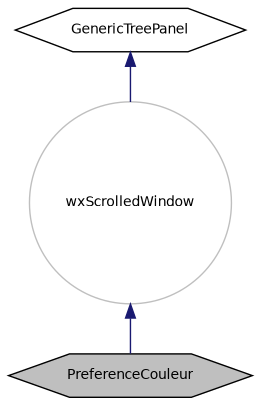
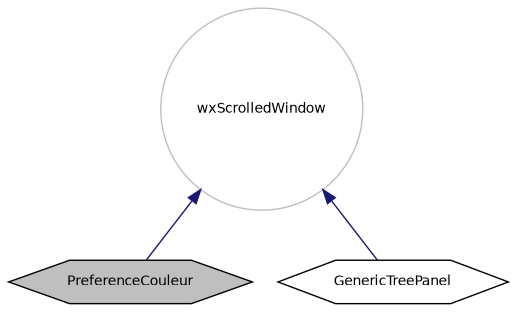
edge "wxScrolledWindow" -> "GenericTreePanel": reversed
